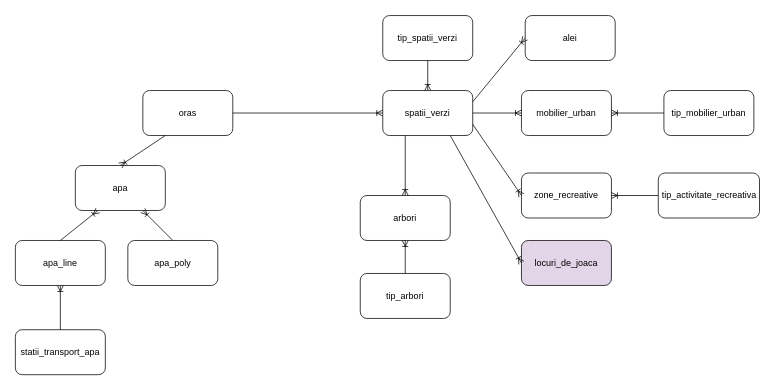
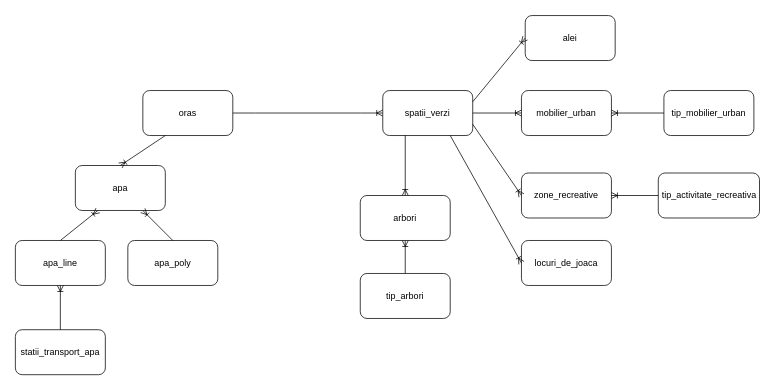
node "tip_spatii_verzi": removed
edge "tip_spatii_verzi" -> "spatii_verzi": removed
node "locuri_de_joaca": fillcolor #e1d5e7 -> #ffffff
